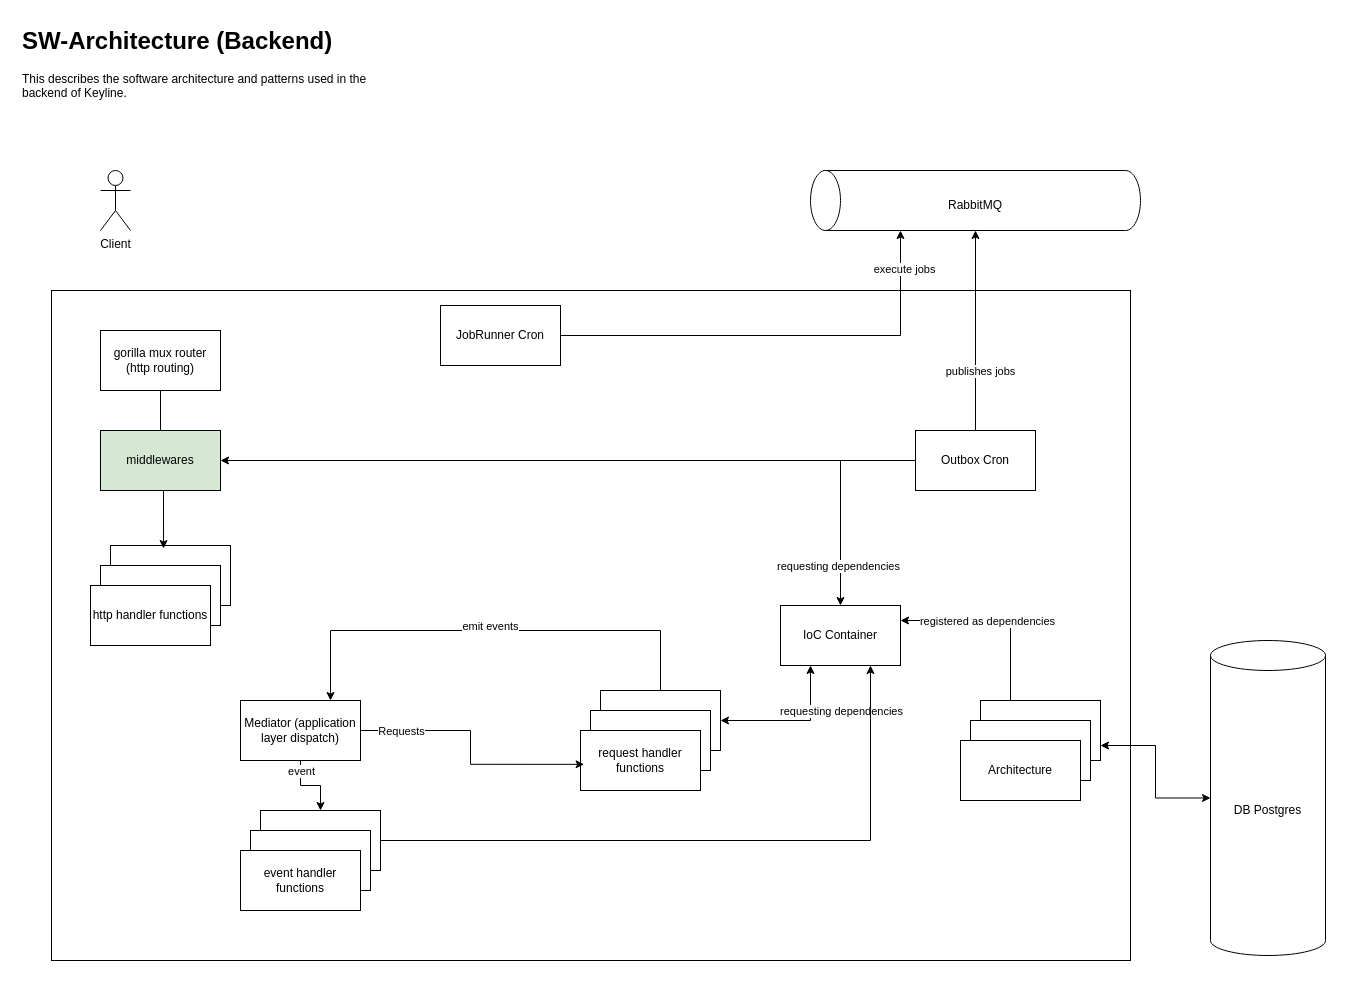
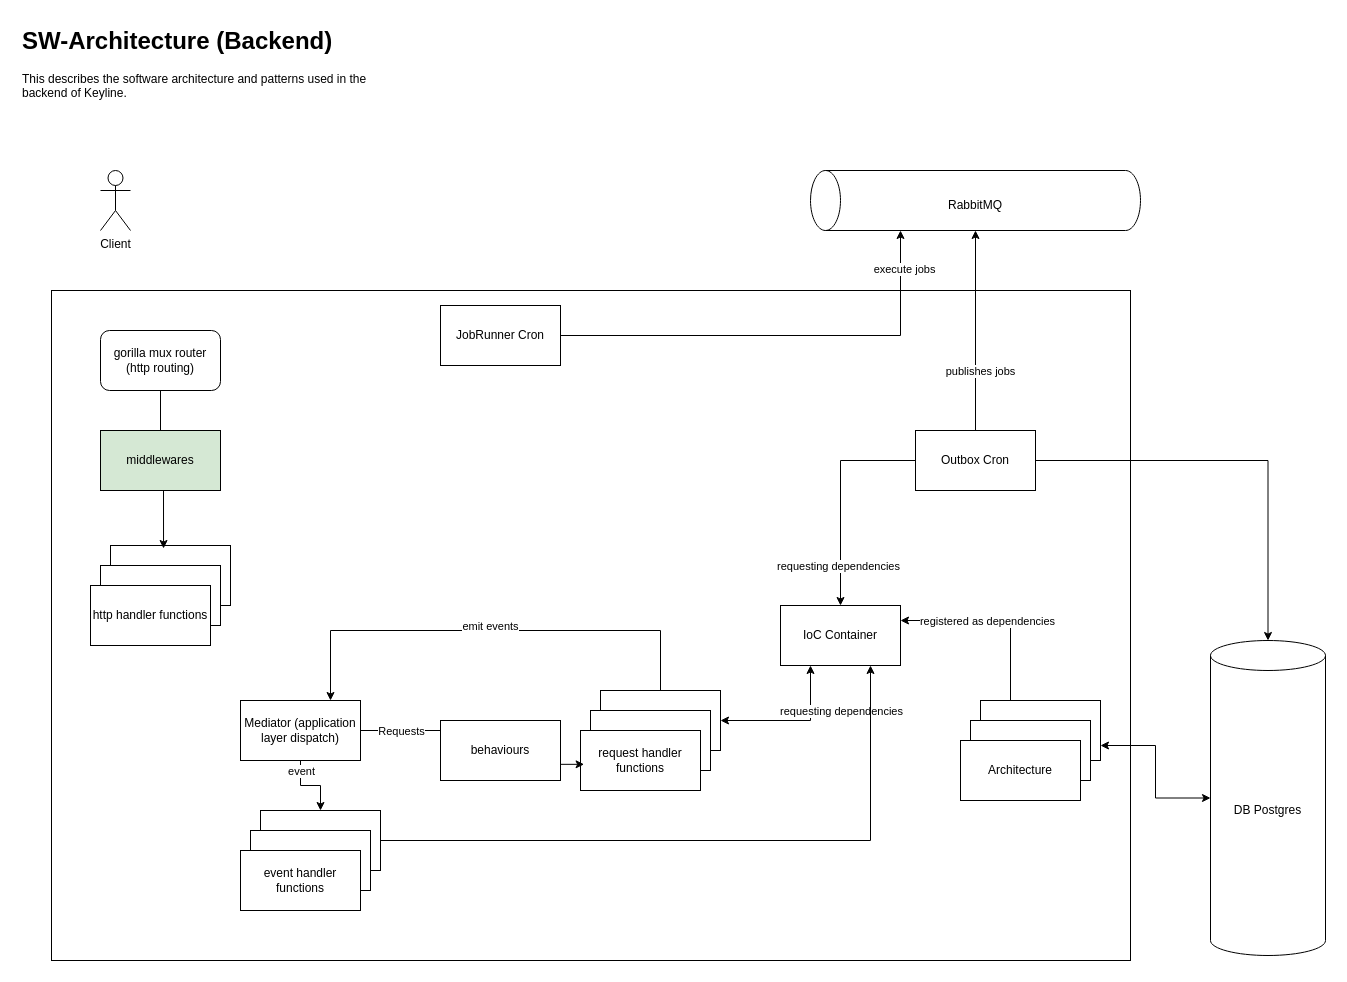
node "gorilla mux router (http routing)": shape rectangle -> rounded rectangle
edge "Outbox Cron" -> "middlewares": now "Outbox Cron" -> "DB Postgres"
node "behaviours": added
